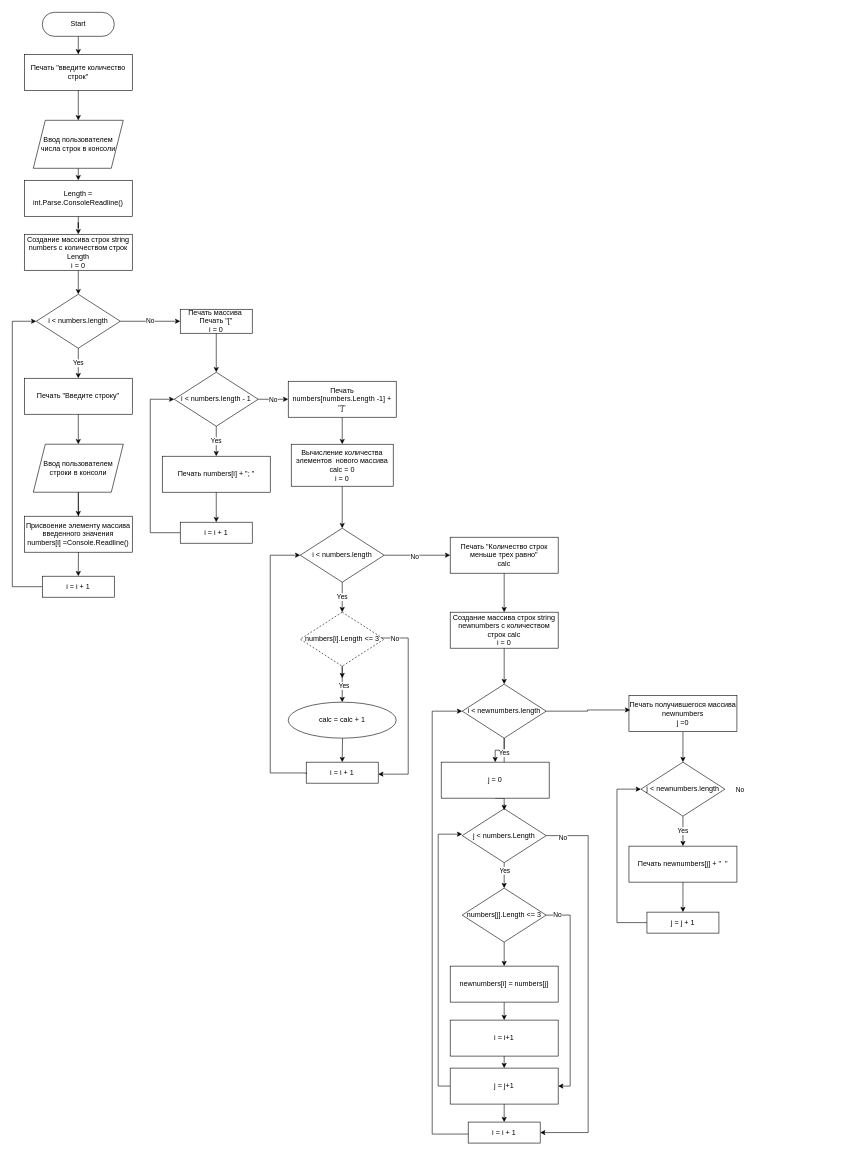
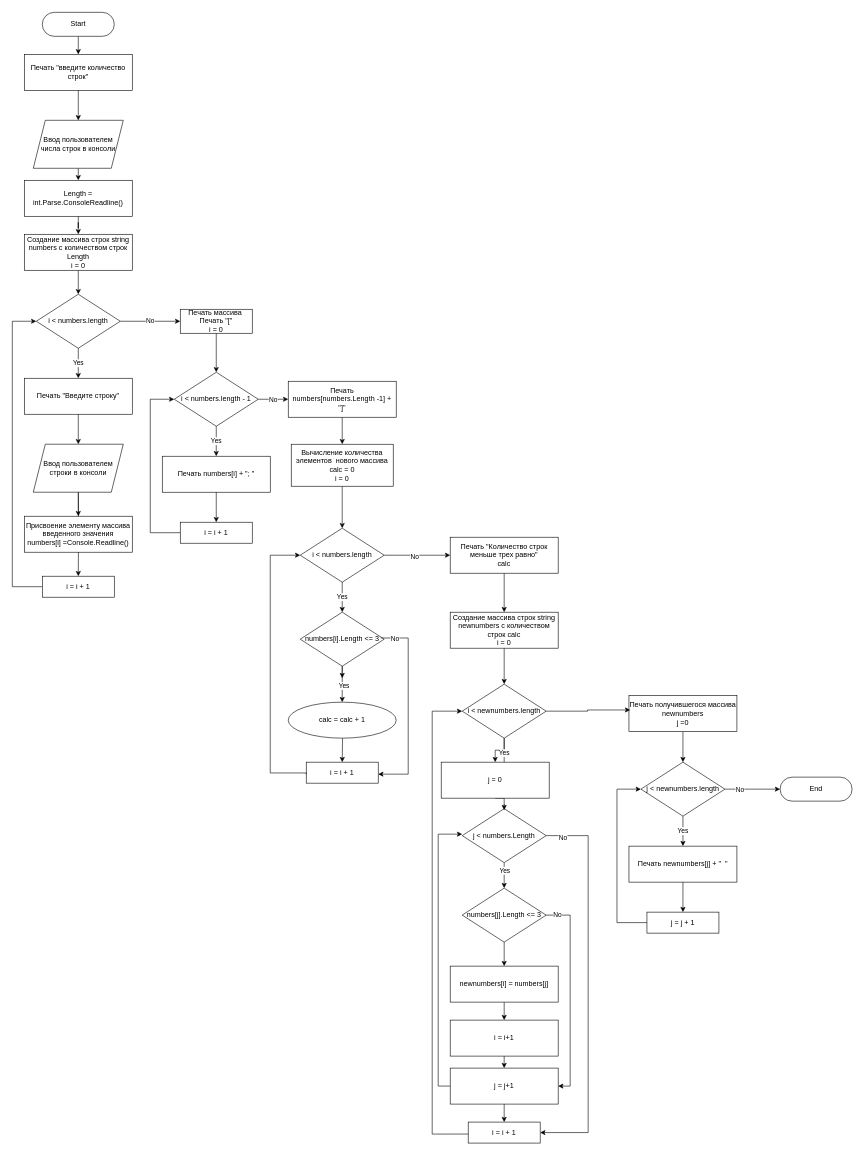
node "numbers[i].Length <= 3": style dashed -> solid
edge "j < newnumbers.length" -> "End": added
node "End": added
